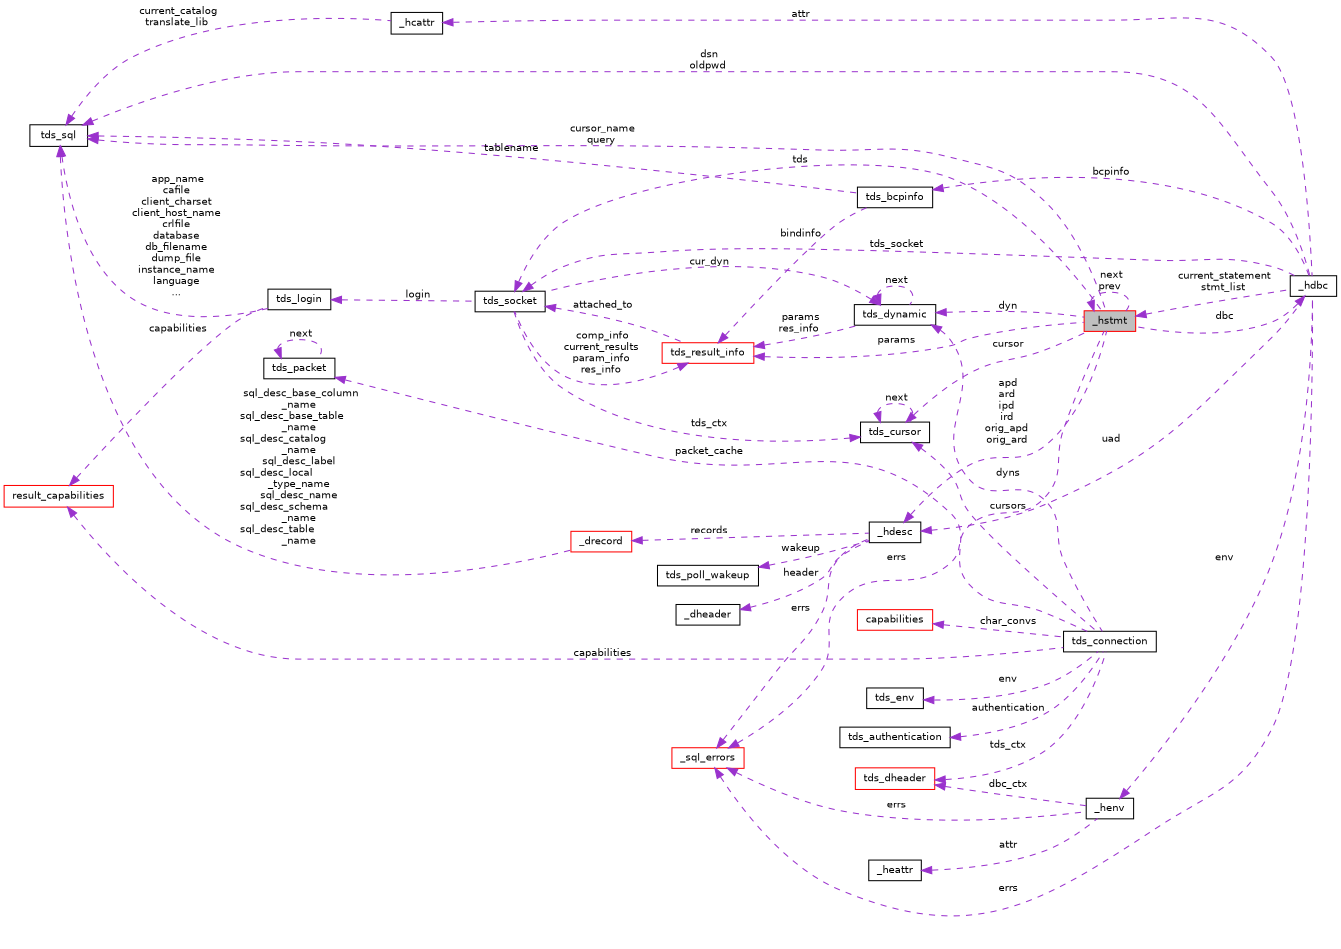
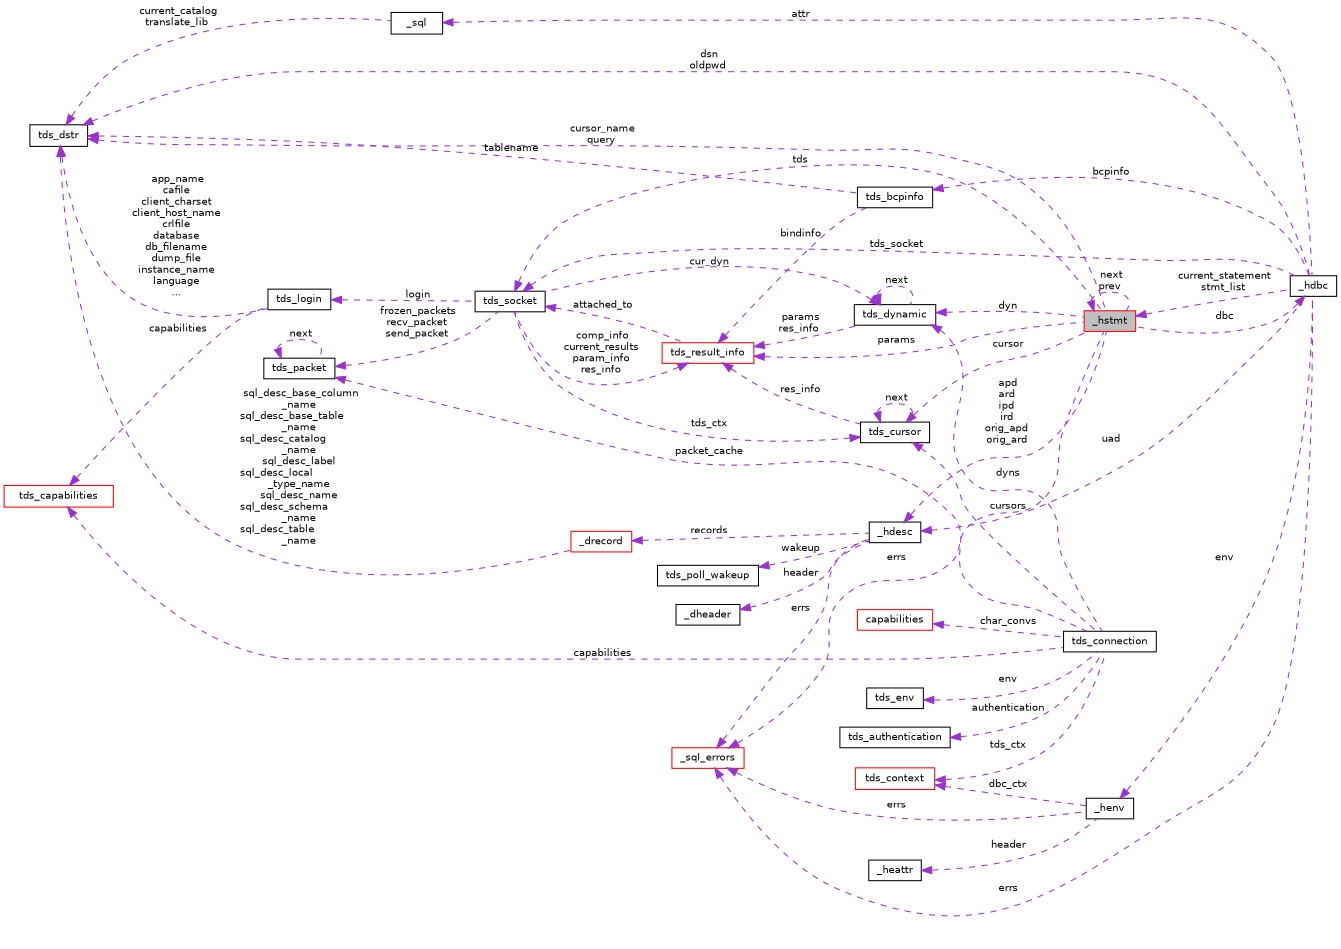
node "_hcattr": label "_hcattr" -> "_sql"
node "tds_sql": label "tds_sql" -> "tds_dstr"
edge "tds_socket" -> "tds_packet": added, label "frozen_packets recv_packet send_packet"
edge "tds_cursor" -> "tds_result_info": added, label "res_info"
node "result_capabilities": label "result_capabilities" -> "tds_capabilities"
node "tds_dheader": label "tds_dheader" -> "tds_context"
edge "_henv" -> "_heattr": label " attr" -> " header"
